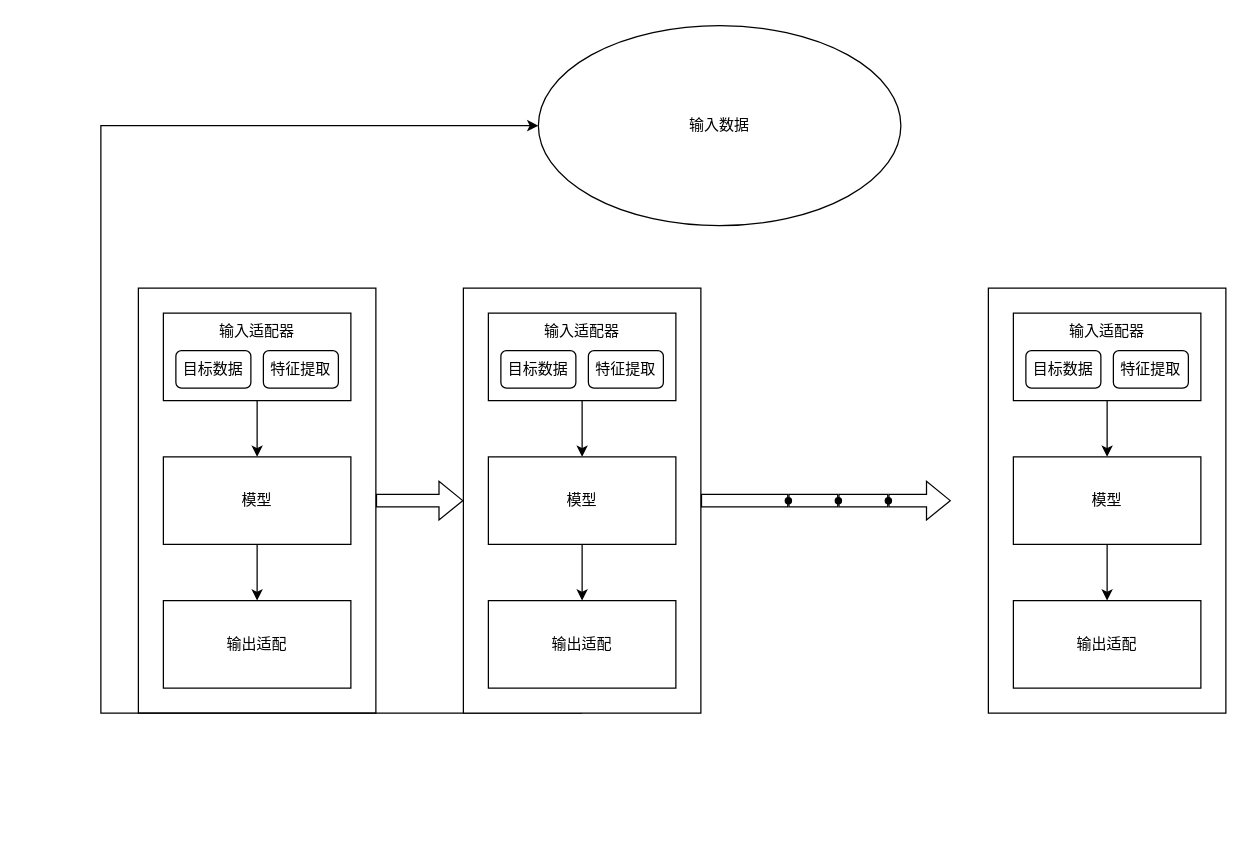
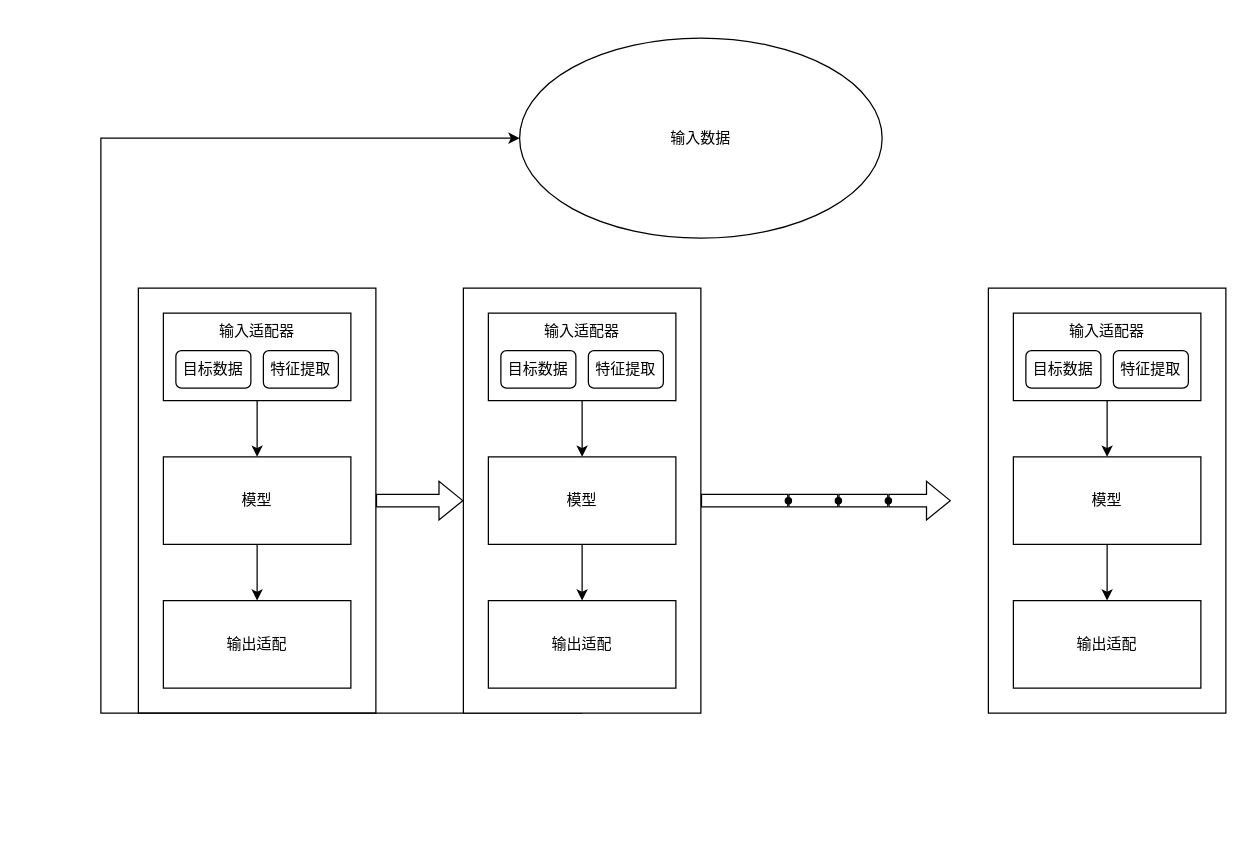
node "输入数据": moved (719, 126) -> (701, 138)
